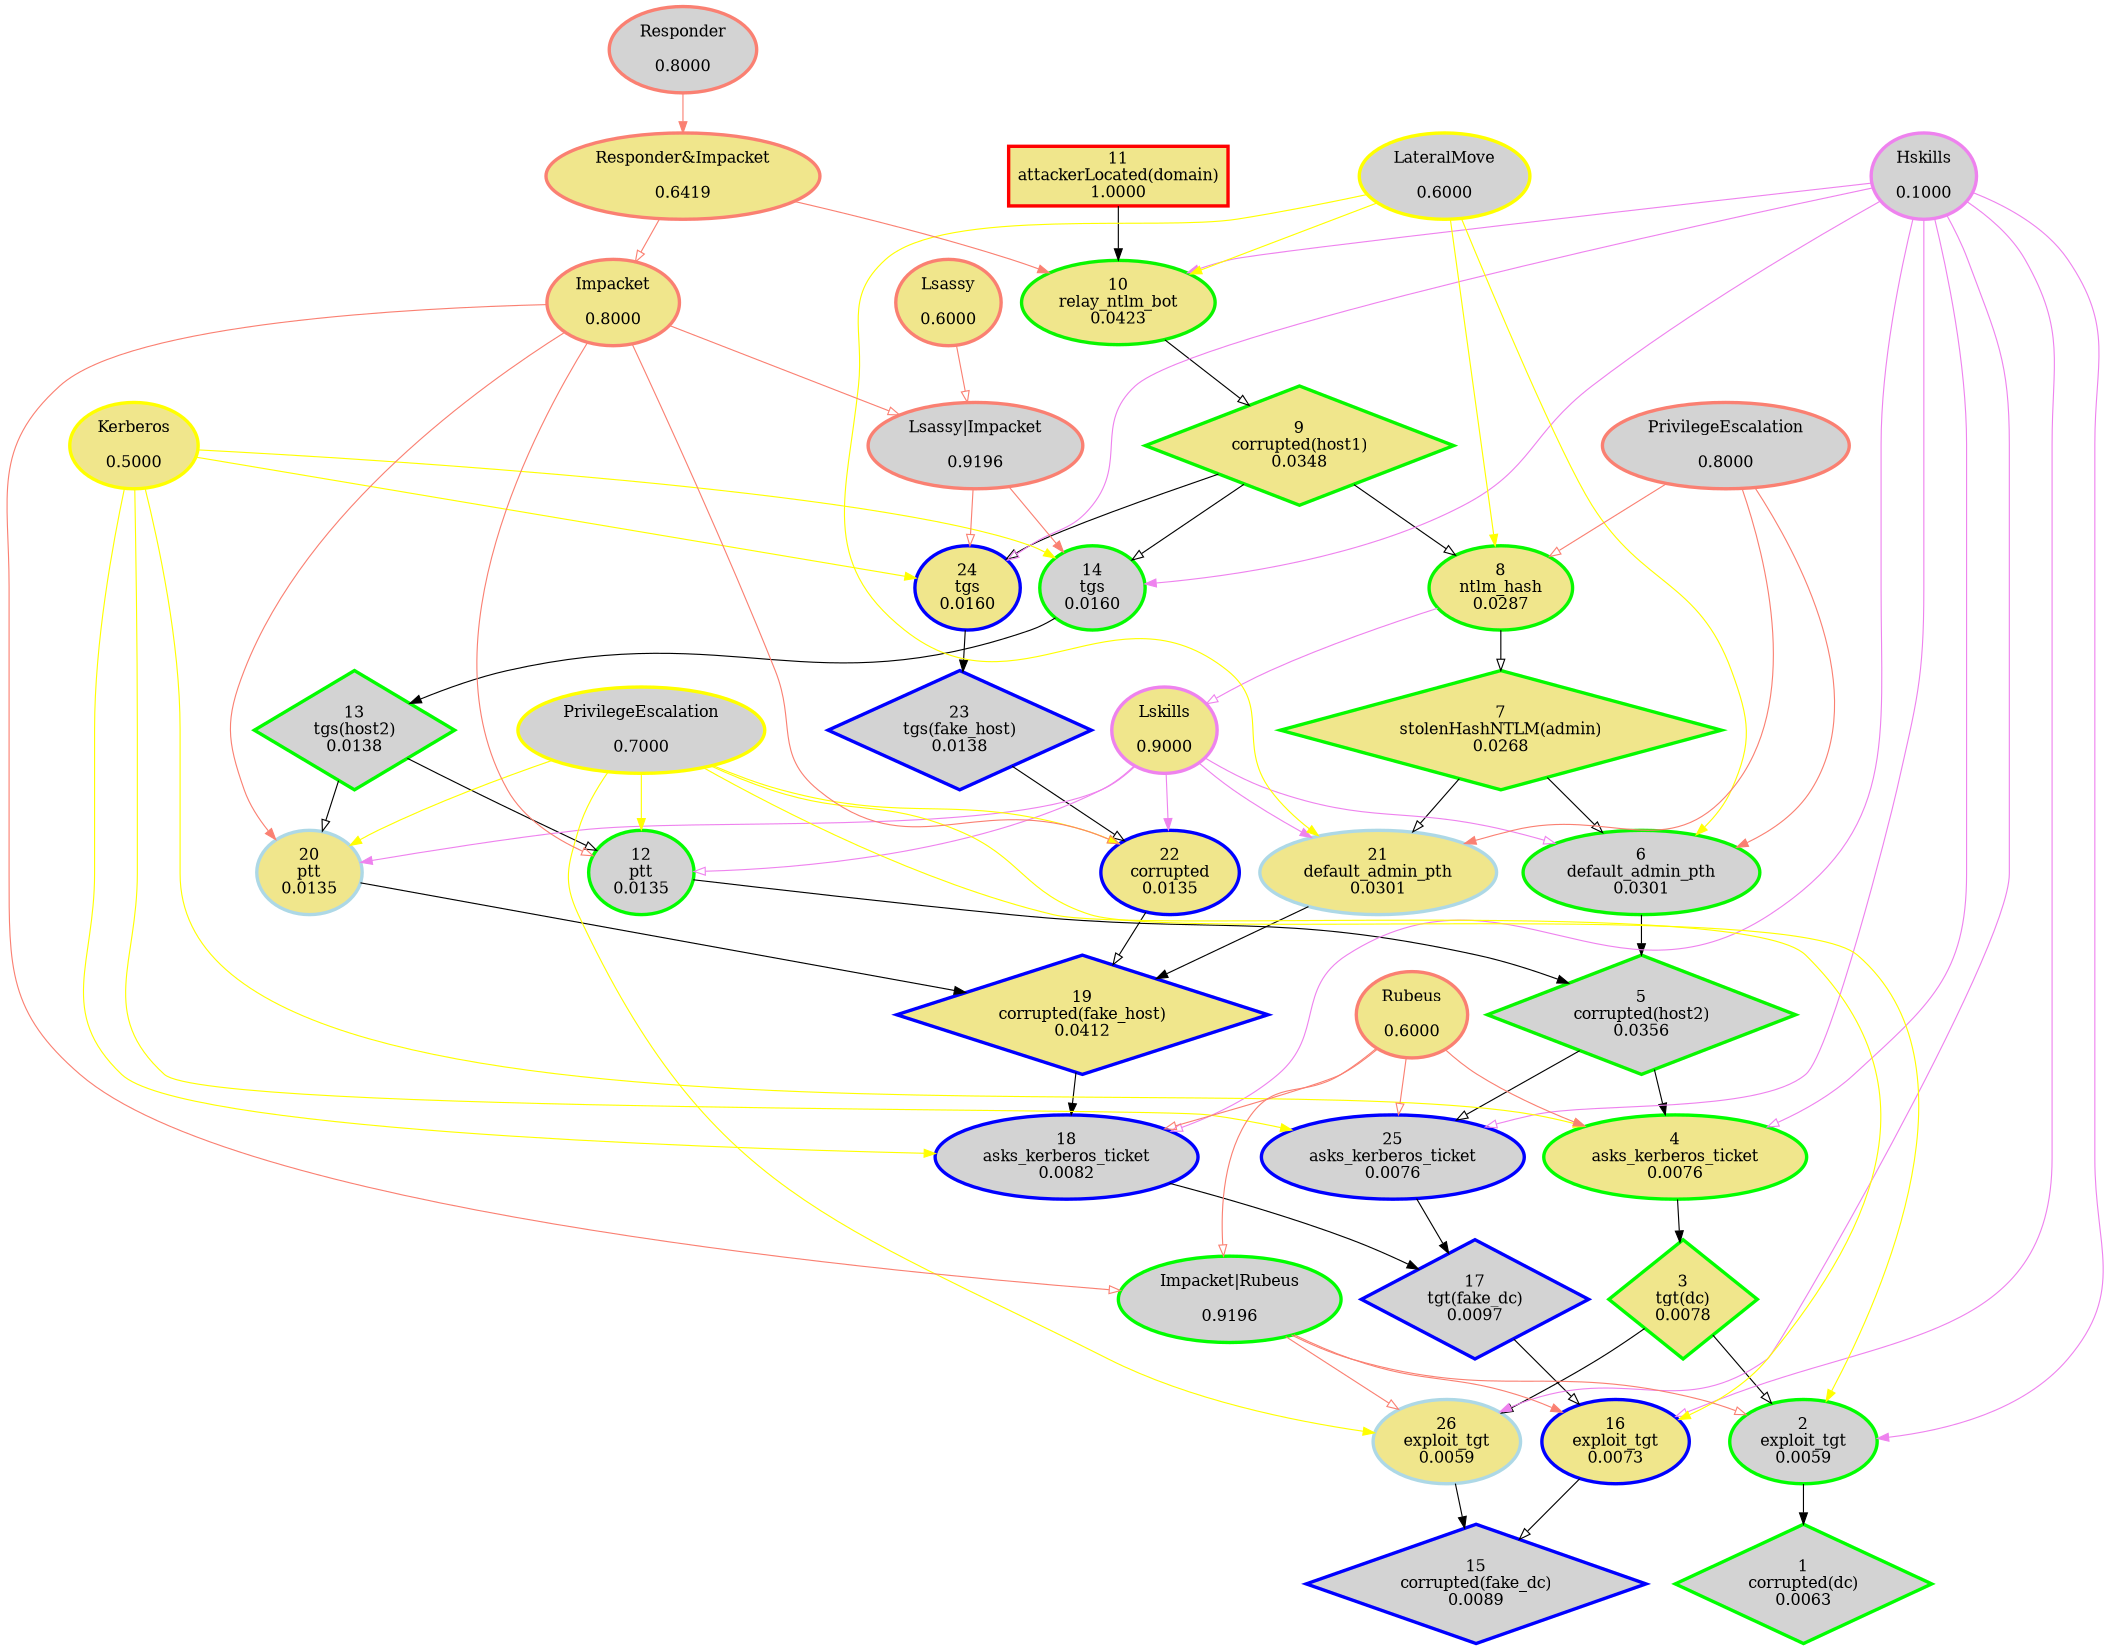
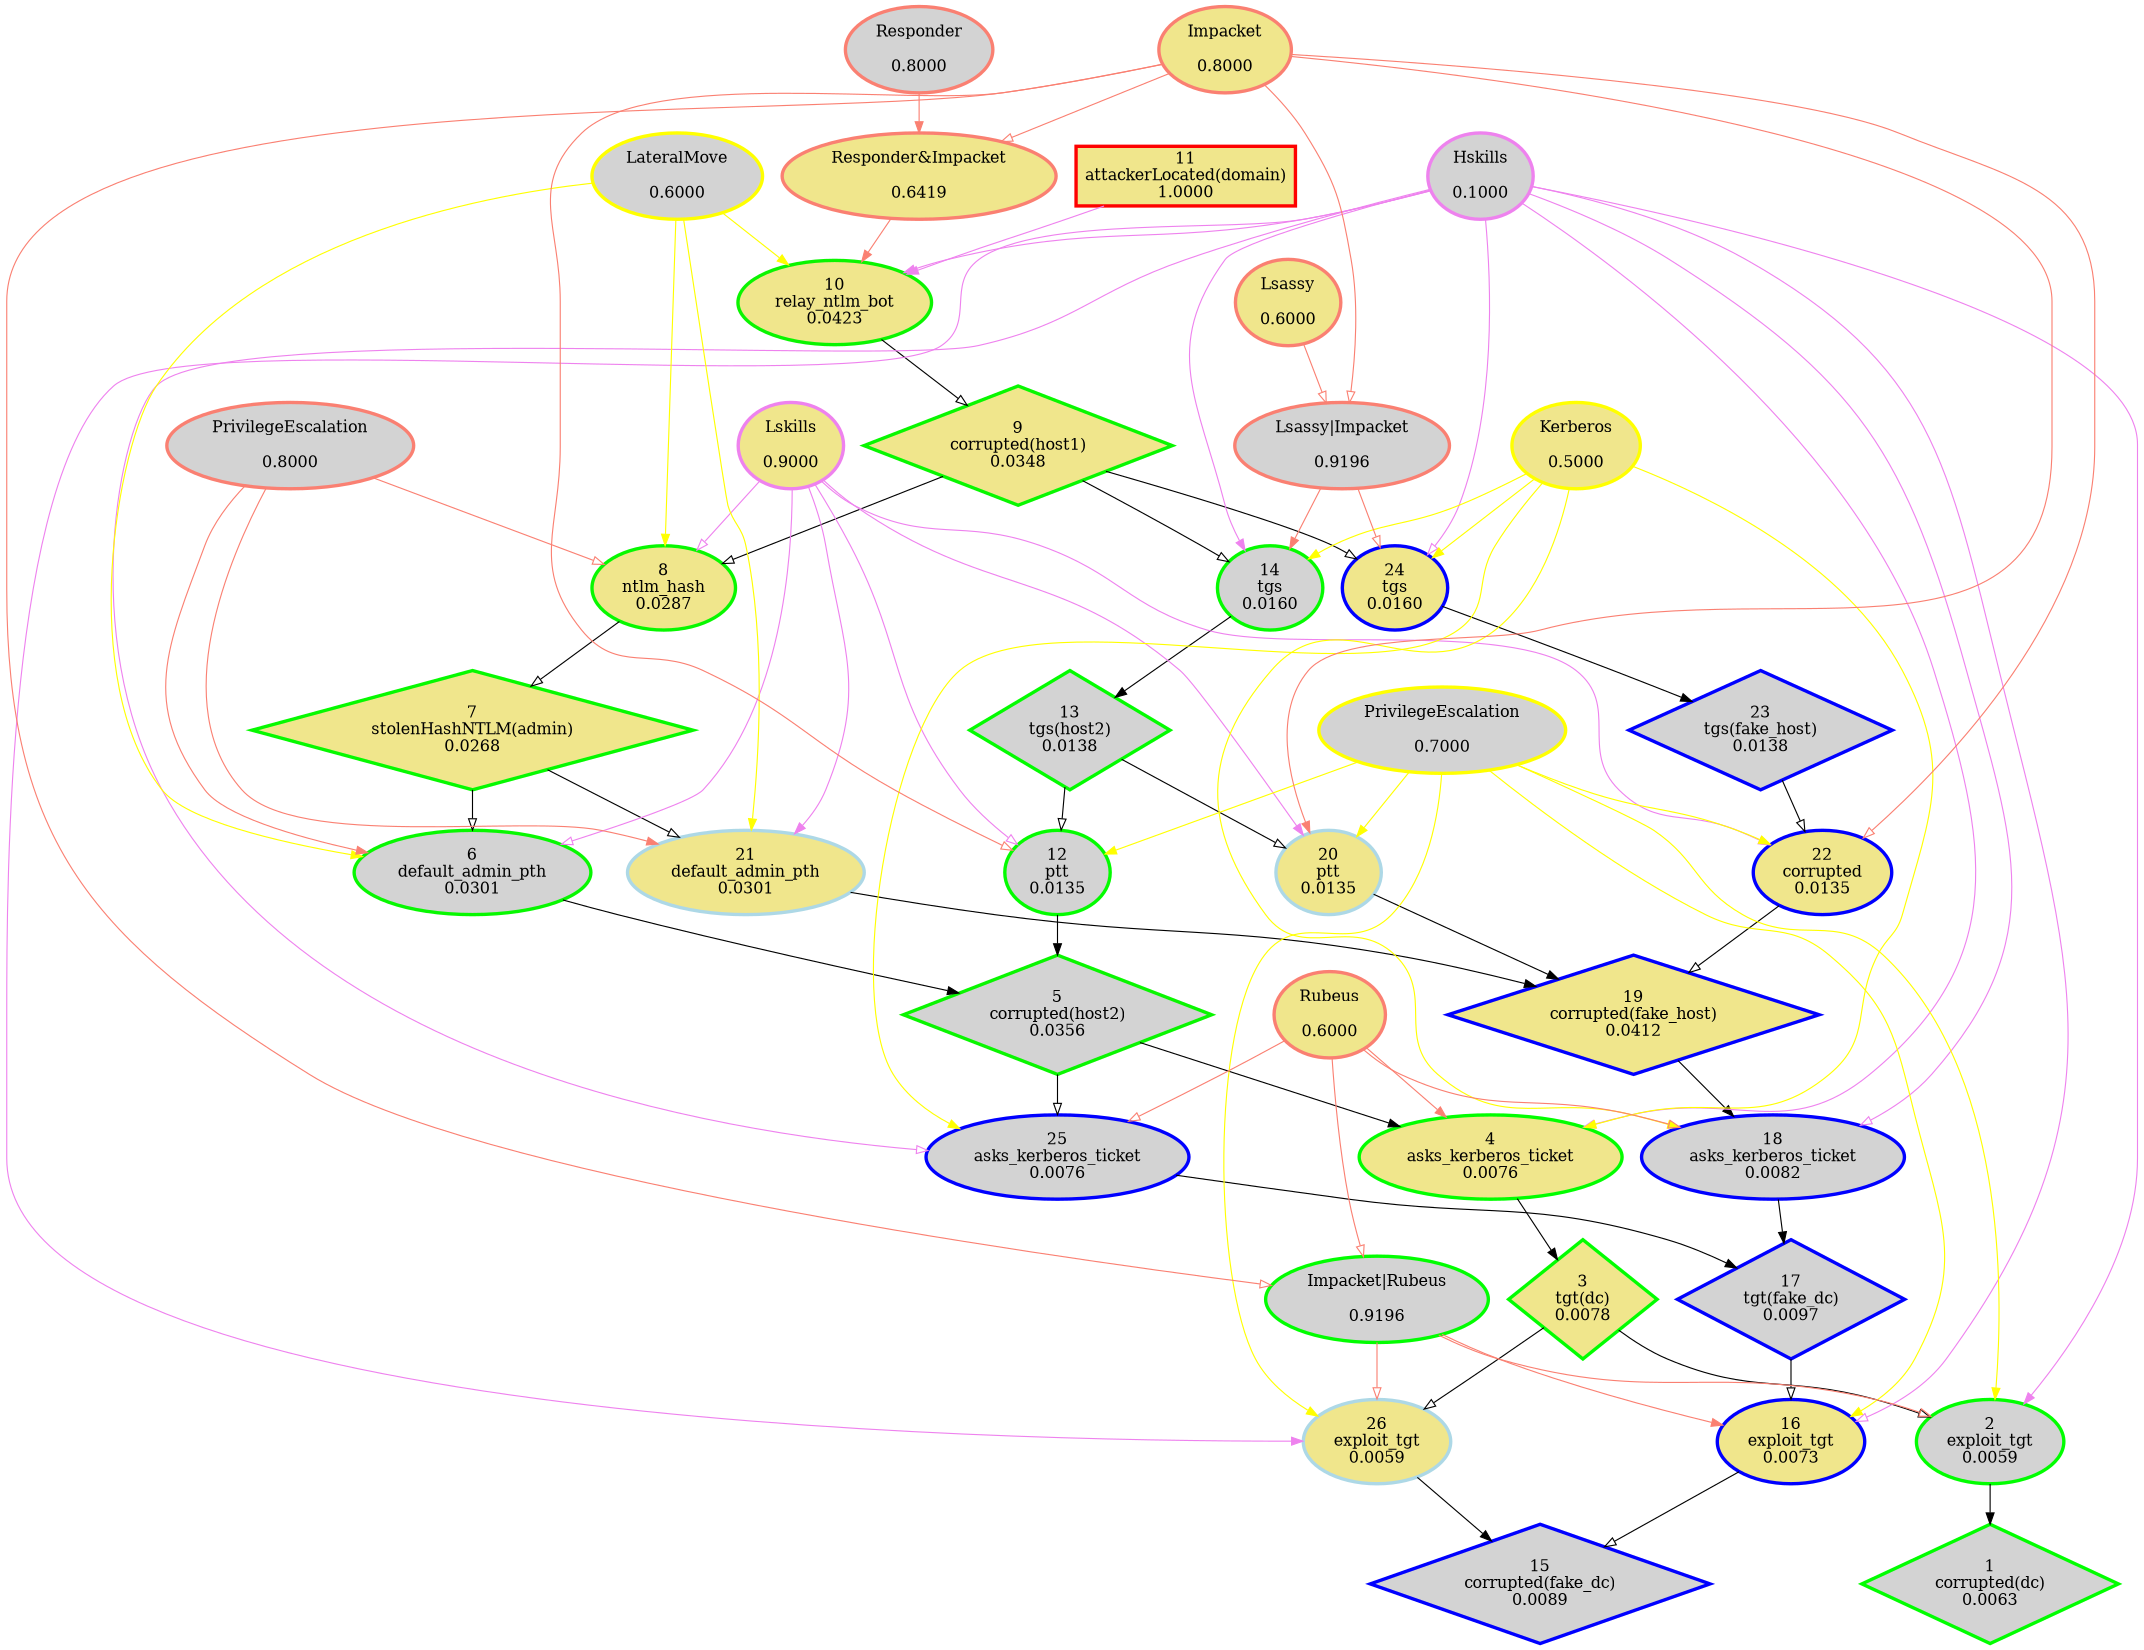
edge "11 attackerLocated(domain) 1.0000" -> "10 relay_ntlm_bot 0.0423": color black -> violet
edge "Responder&Impacket 0.6419" -> "Impacket 0.8000": reversed
edge "8 ntlm_hash 0.0287" -> "Lskills 0.9000": reversed
